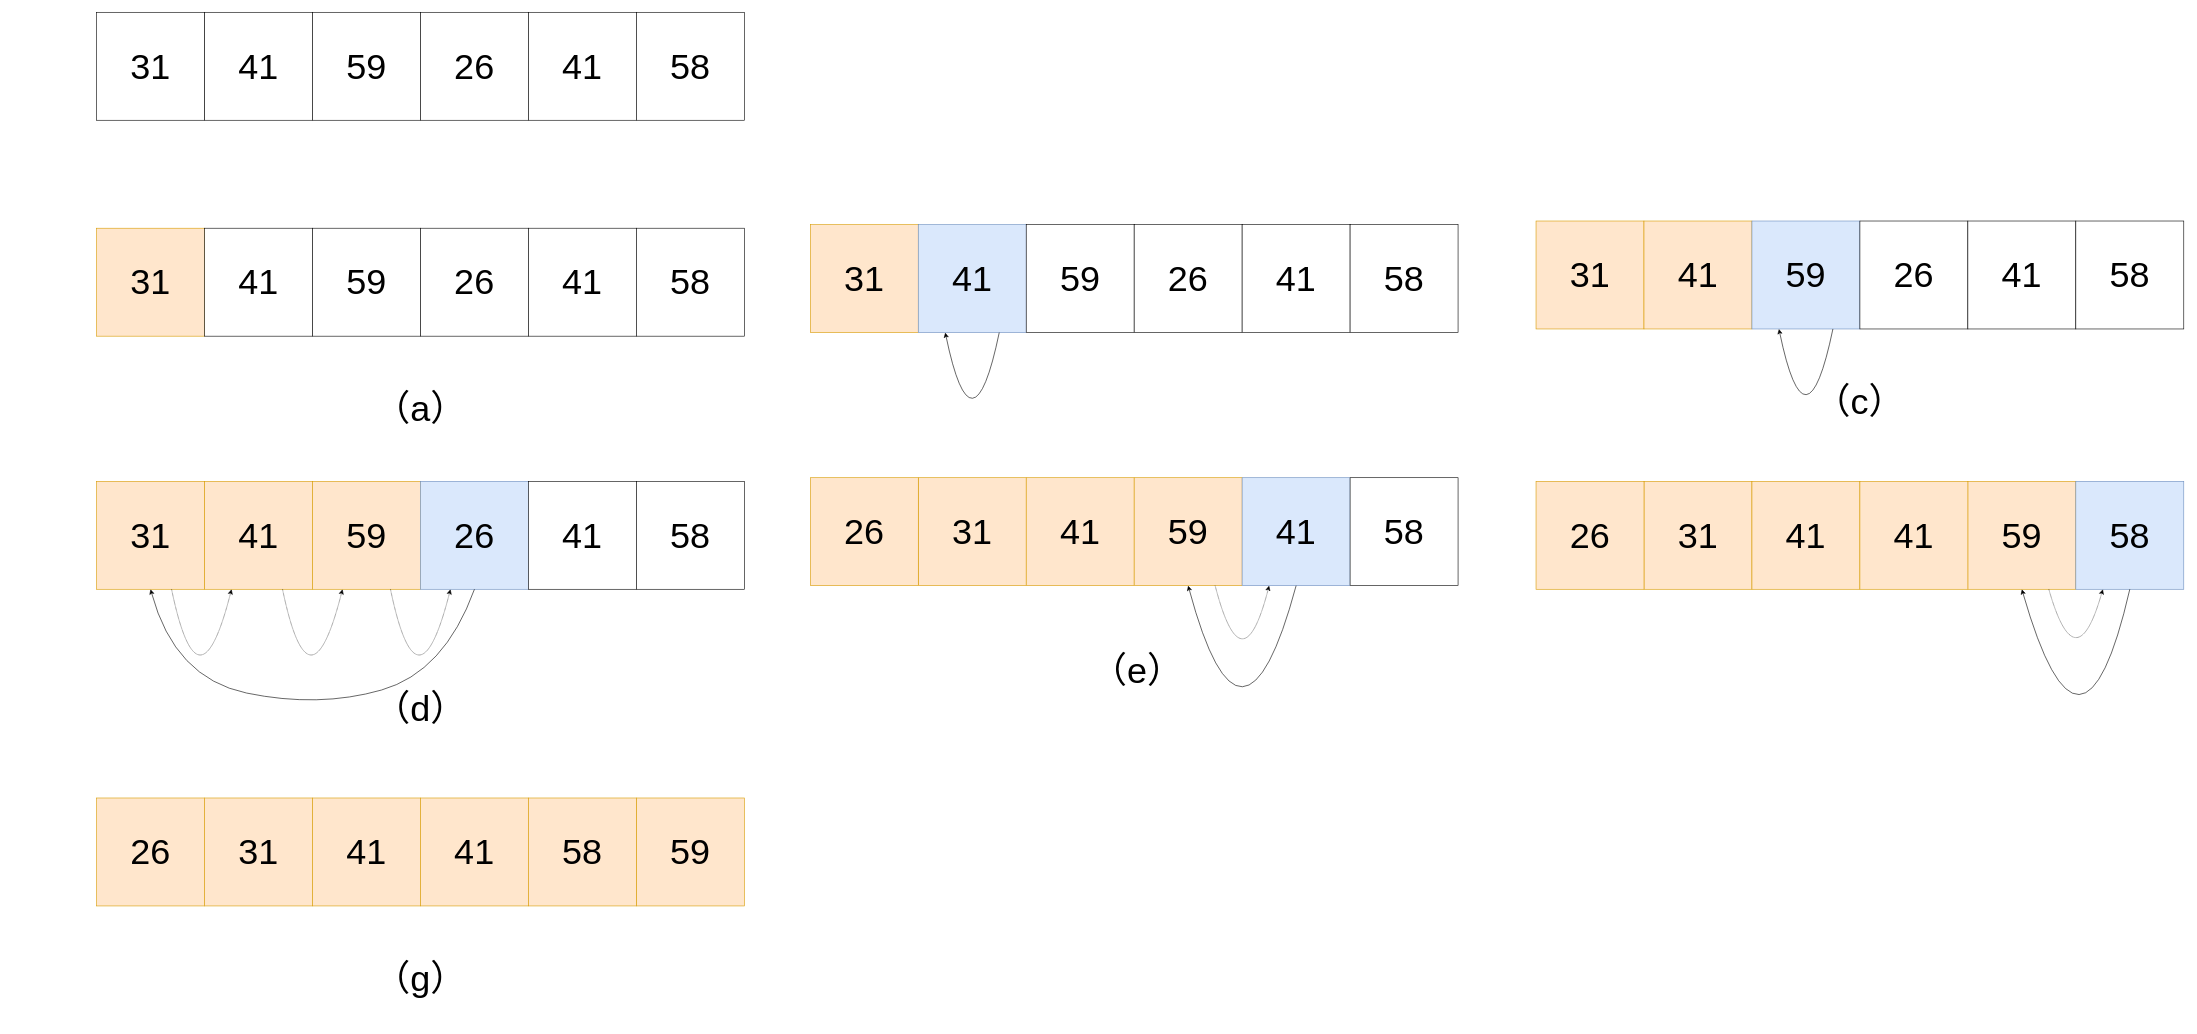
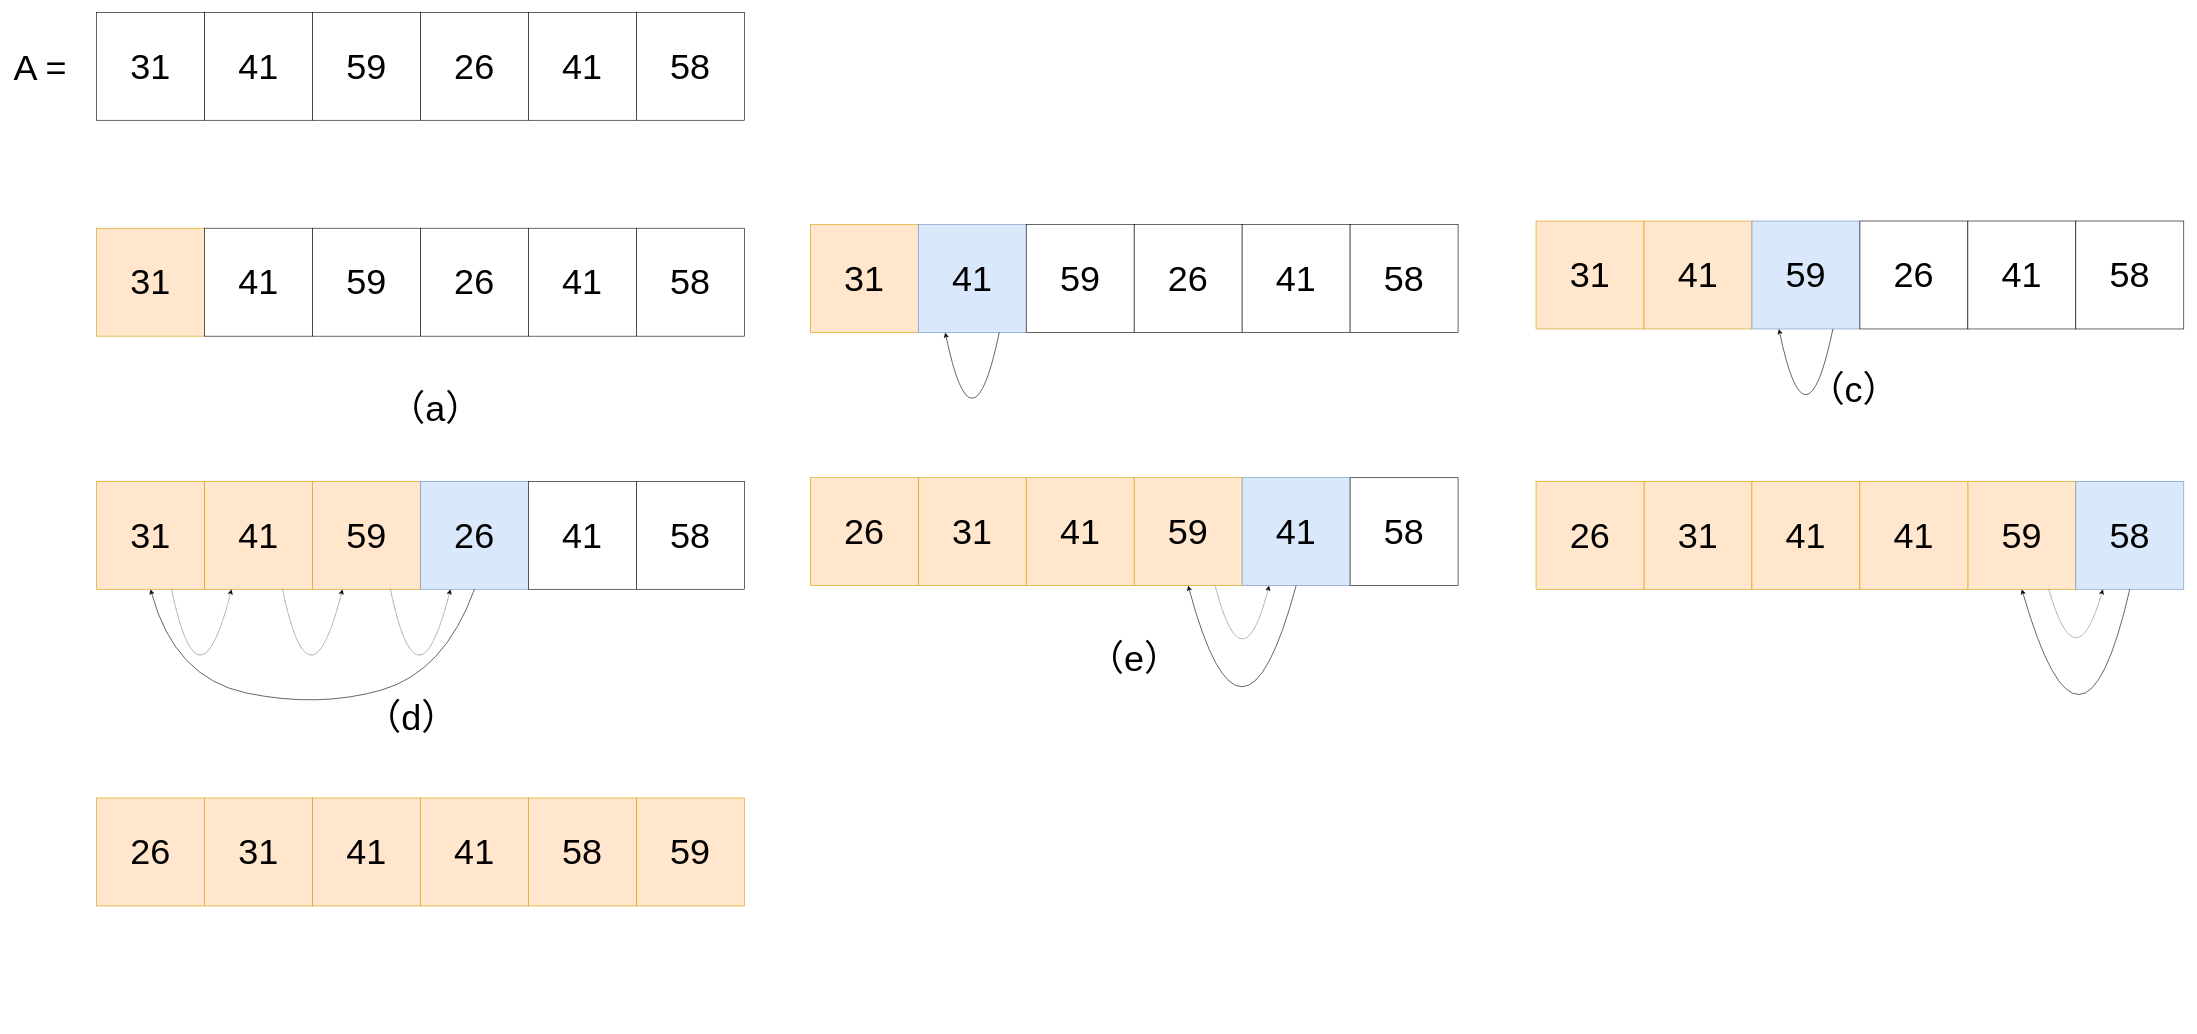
node "A =": added
node "（c）": moved (1860, 402) -> (1854, 390)
node "（a）": moved (420, 409) -> (435, 409)
node "（e）": moved (1137, 671) -> (1134, 659)
node "（d）": moved (420, 709) -> (411, 718)
node "（g）": removed
